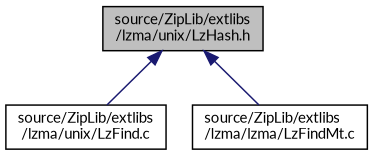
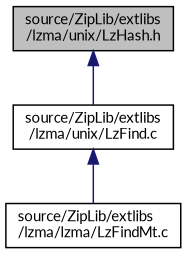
edge "source/ZipLib/extlibs /lzma/lzma/LzFindMt.c" -> "source/ZipLib/extlibs /lzma/unix/LzHash.h": now "source/ZipLib/extlibs /lzma/lzma/LzFindMt.c" -> "source/ZipLib/extlibs /lzma/unix/LzFind.c"
